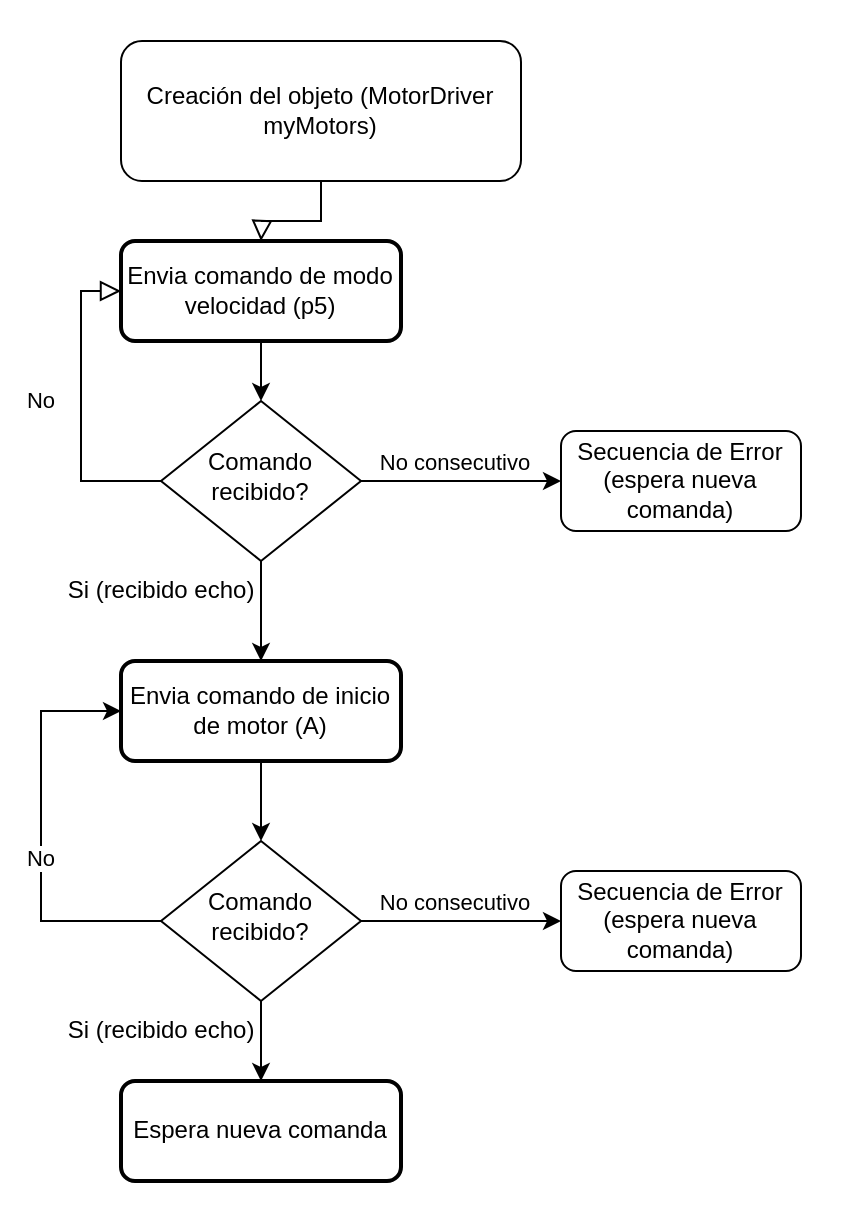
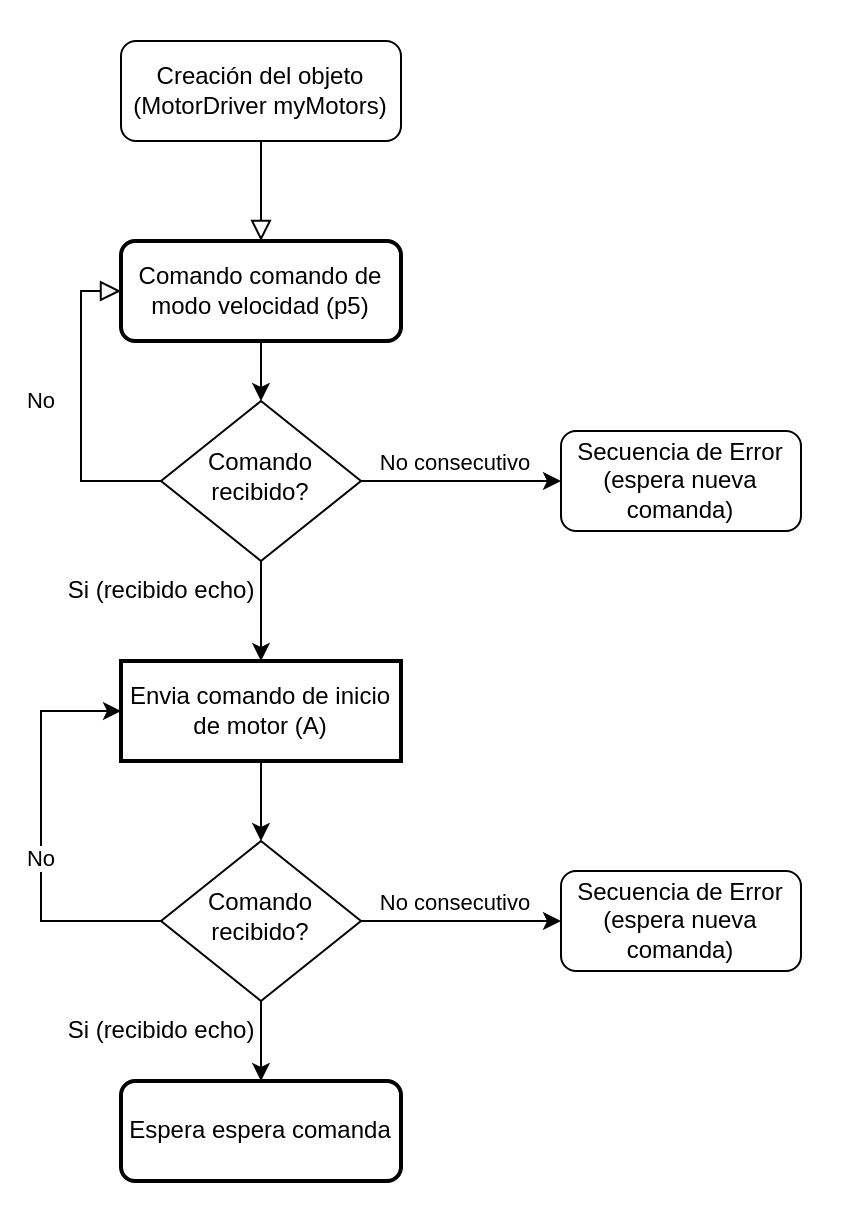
node "Creación del objeto (MotorDriver myMotors)": size 400x140 -> 280x100
node "Envia comando de modo velocidad (p5)": label "Envia comando de modo velocidad (p5)" -> "Comando comando de modo velocidad (p5)"
node "Envia comando de inicio de motor (A)": shape rounded rectangle -> rectangle
node "Espera nueva comanda": label "Espera nueva comanda" -> "Espera espera comanda"
